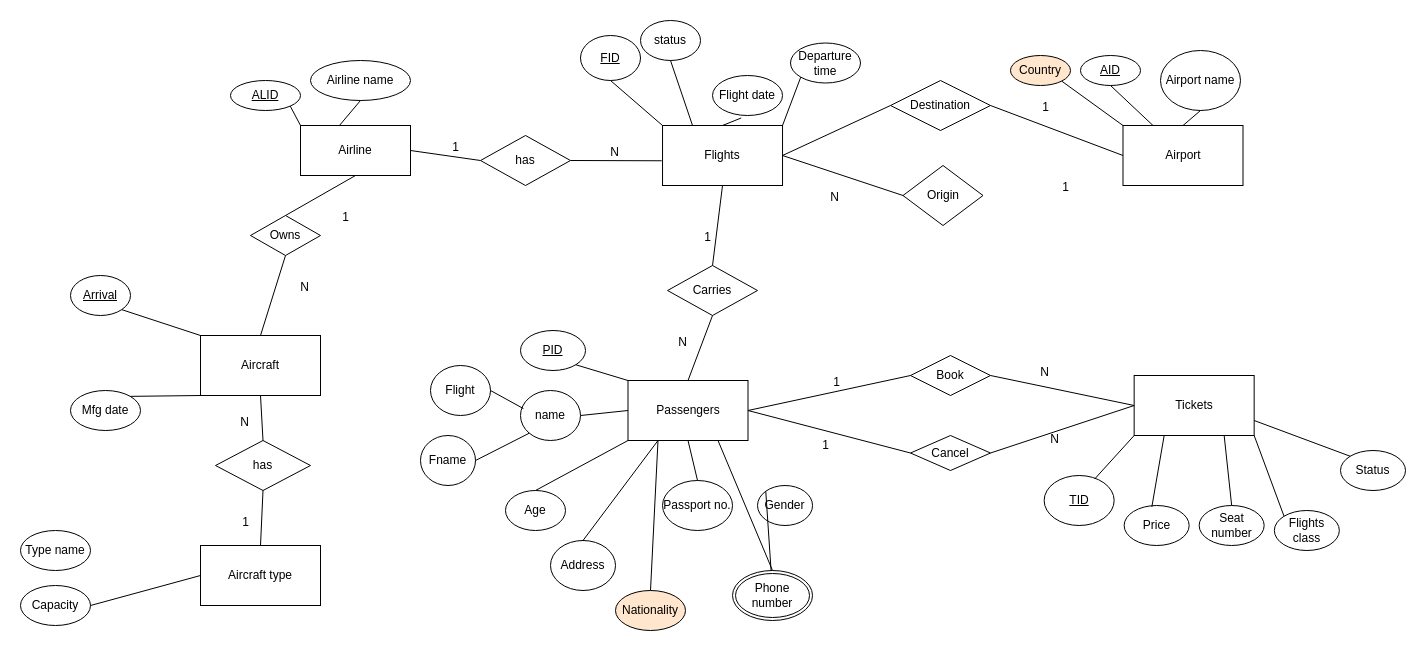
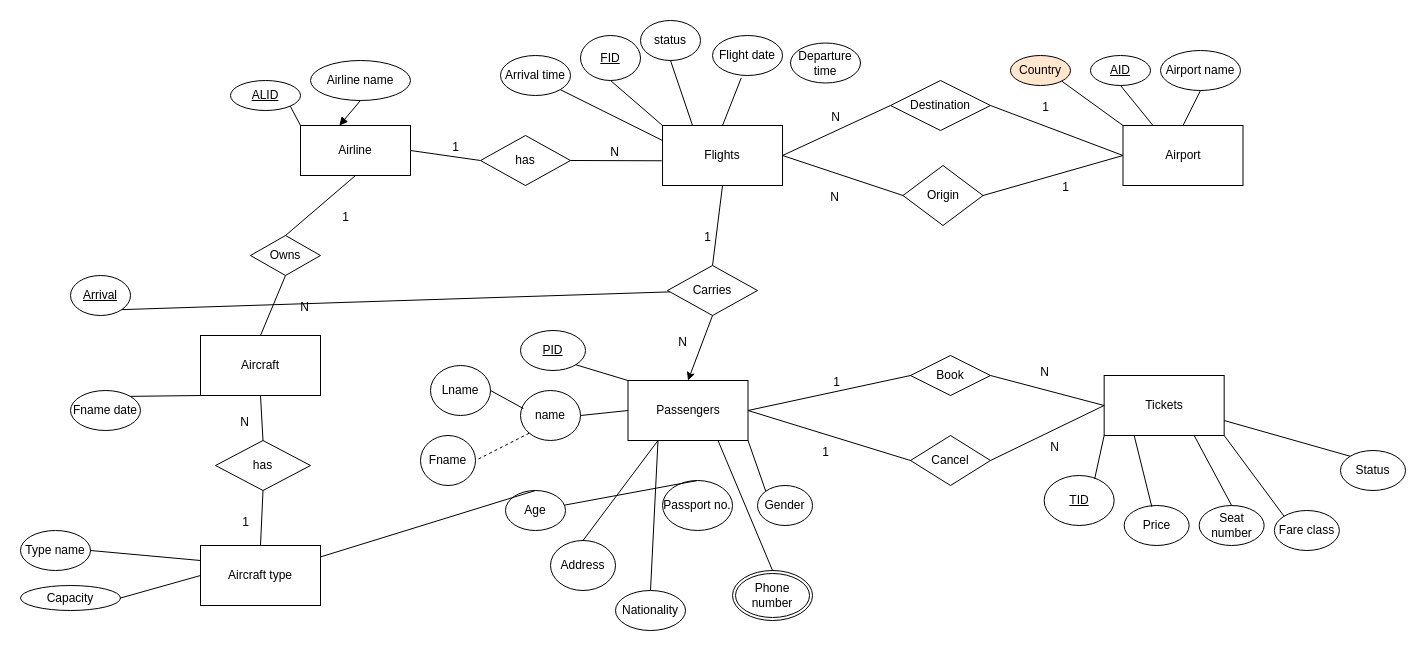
node "AID": moved (1111, 71) -> (1121, 71)
node "Arrival time": added
node "Airport name": size 80x60 -> 80x40
node "Flight date": moved (748, 96) -> (748, 56)
edge "Departure time" -- "Flights": removed
edge "Arrival time" -- "Flights": added
edge "Airline name" -- "Airline": arrowhead none -> block
edge "Airport" -- "Origin": added, label "N"
node "Owns": moved (286, 236) -> (286, 256)
edge "Arrival" -- "Aircraft": now "Arrival" -- "Carries"
edge "Carries" -- "Passengers": arrowhead none -> classic
node "Flight": label "Flight" -> "Lname"
node "Tickets": moved (1194, 406) -> (1164, 406)
node "Mfg date": label "Mfg date" -> "Fname date"
edge "name" -- "Fname": style solid -> dashed
node "Cancel": size 80x35 -> 80x50
edge "Passengers" -- "Passport no.": now "Age" -- "Passport no."
edge "Passengers" -- "Age": now "Aircraft type" -- "Age"
edge "Gender" -- "Phone number": now "Gender" -- "Passengers"
node "Flights class": label "Flights class" -> "Fare class"
edge "Type name" -- "Aircraft type": added
node "Capacity": size 70x40 -> 100x25
node "Nationality": fillcolor #ffe6cc -> #ffffff
